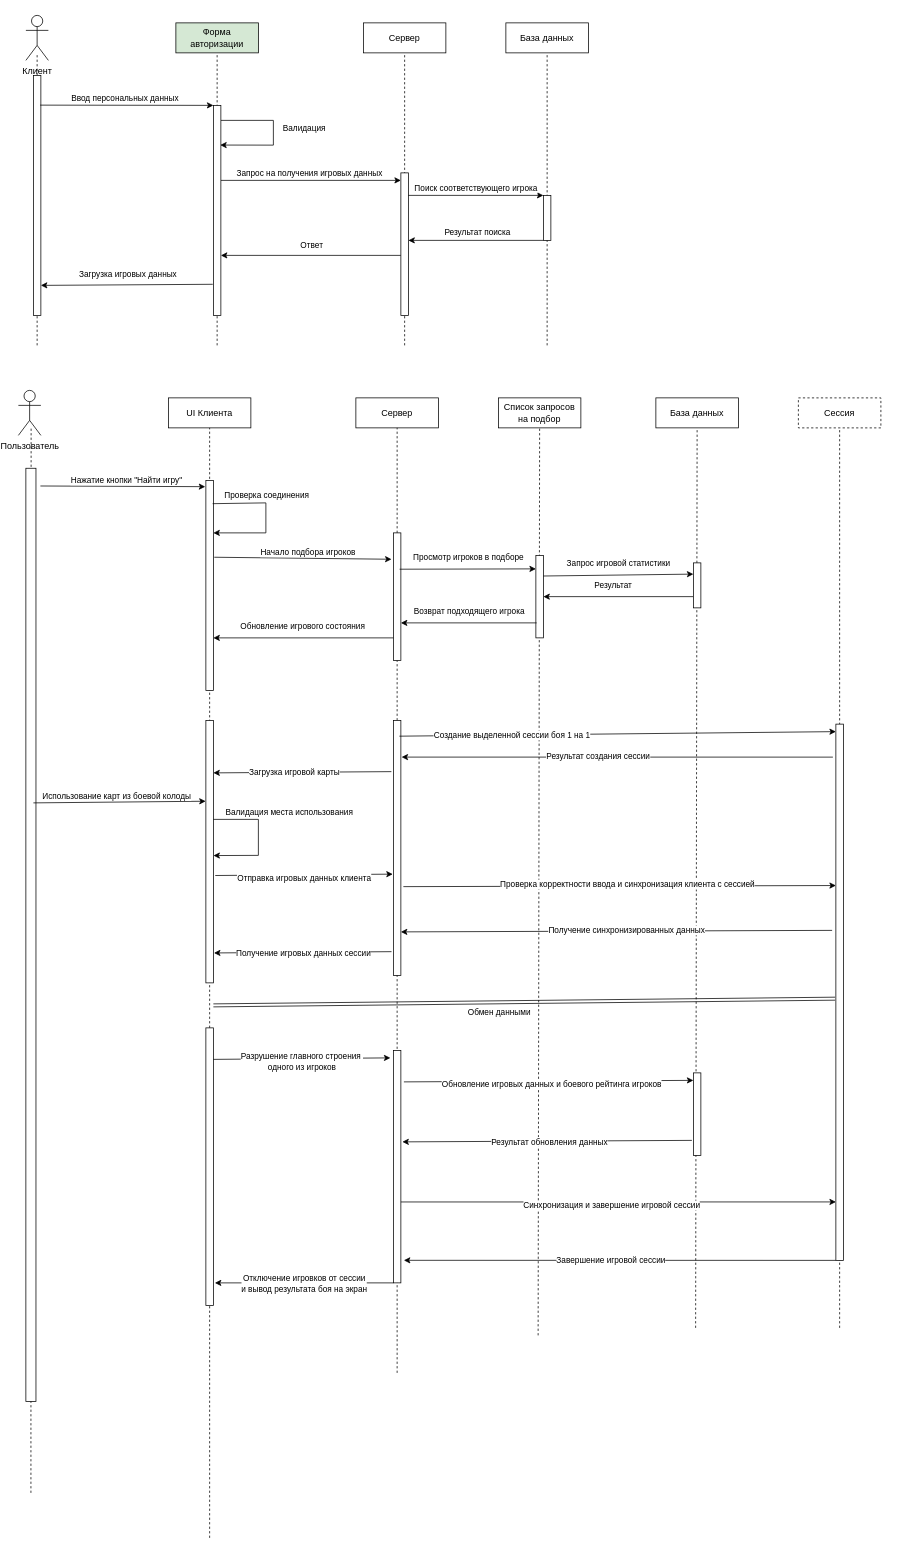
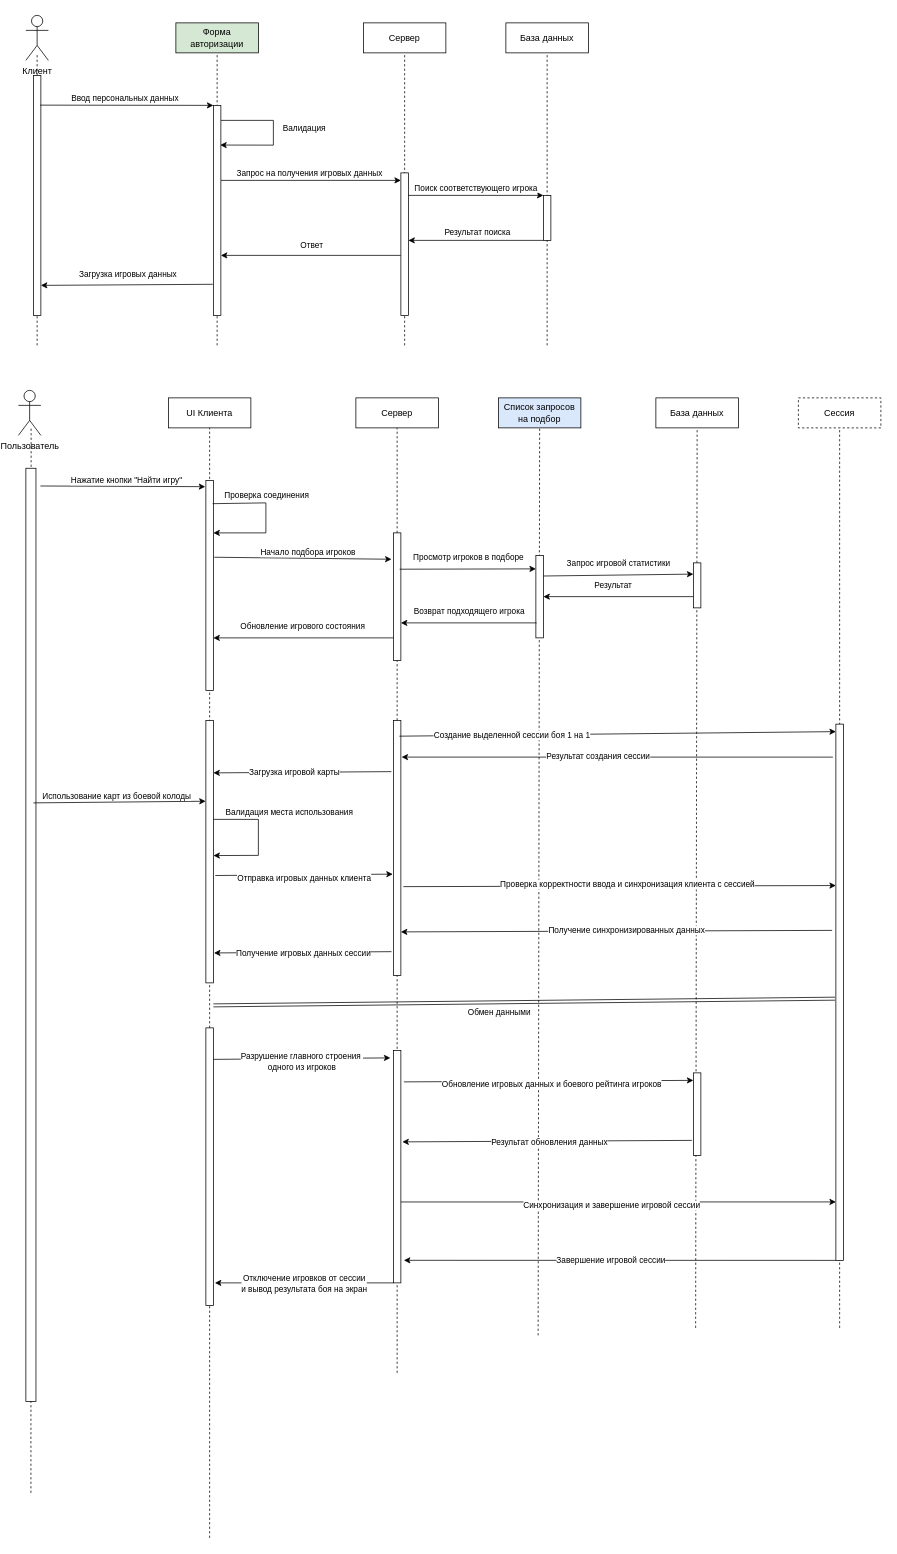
node "Список запросов на подбор": fillcolor #ffffff -> #dae8fc
